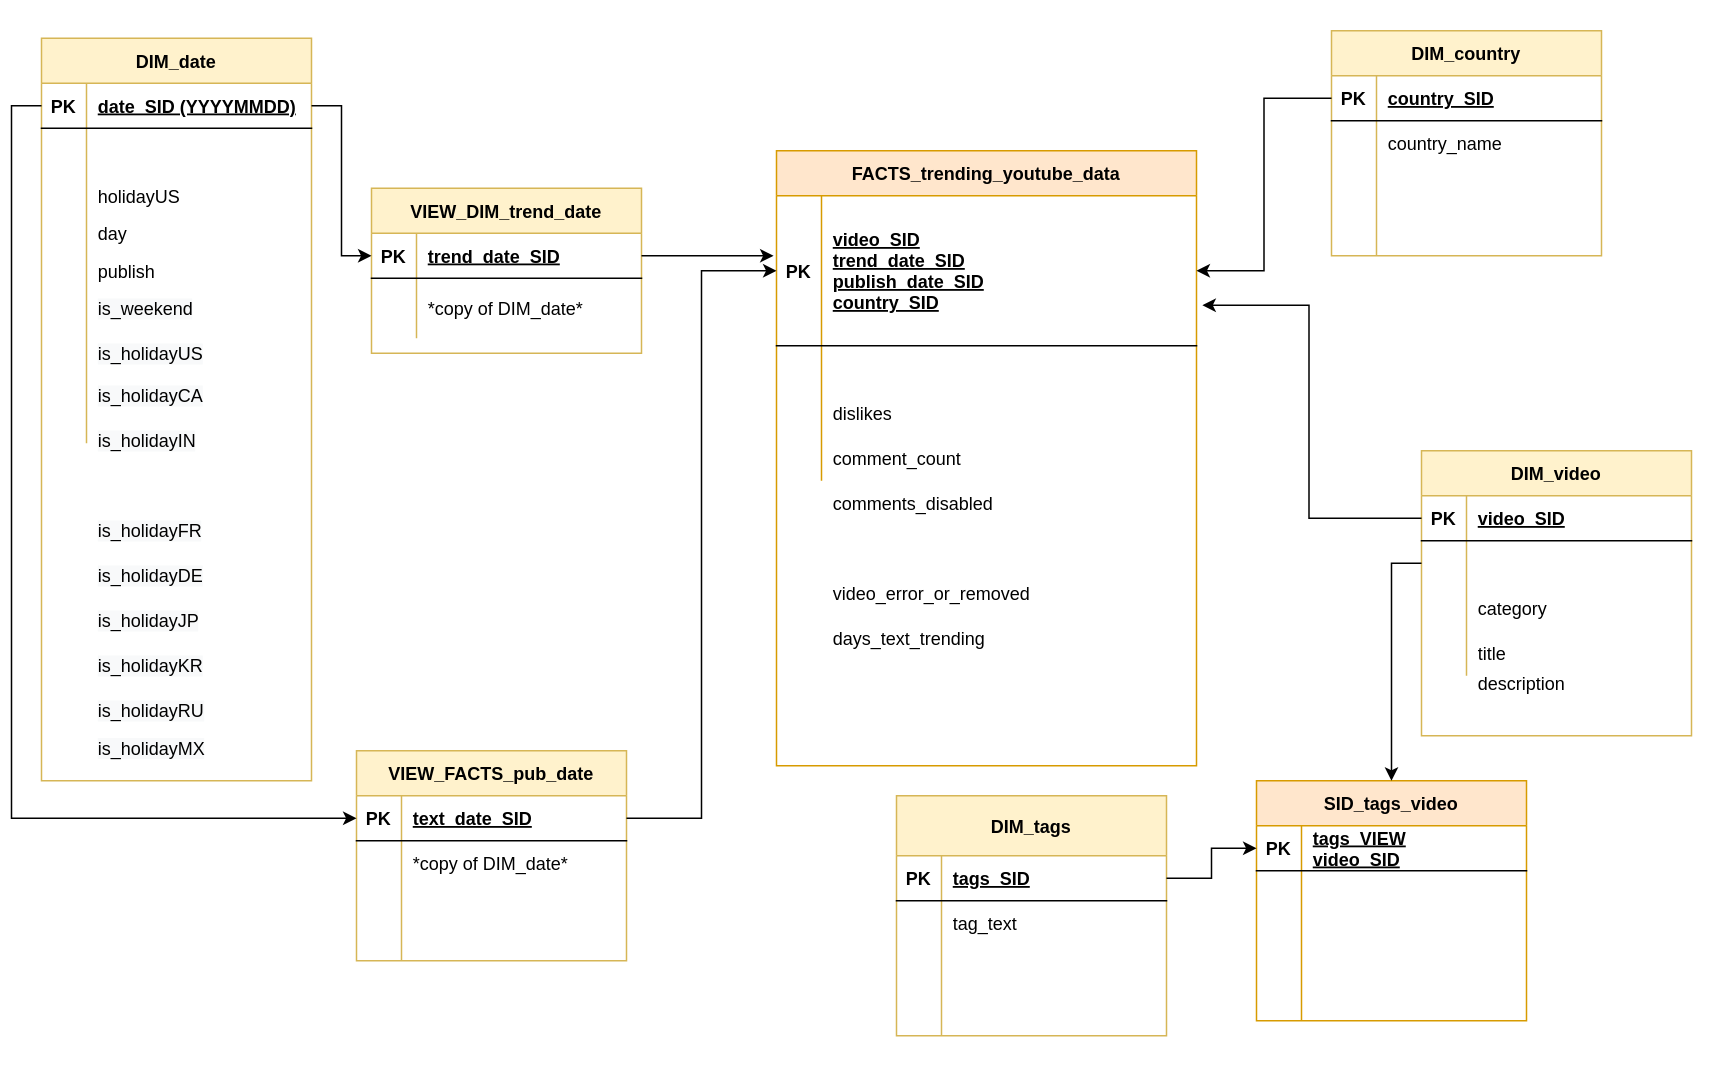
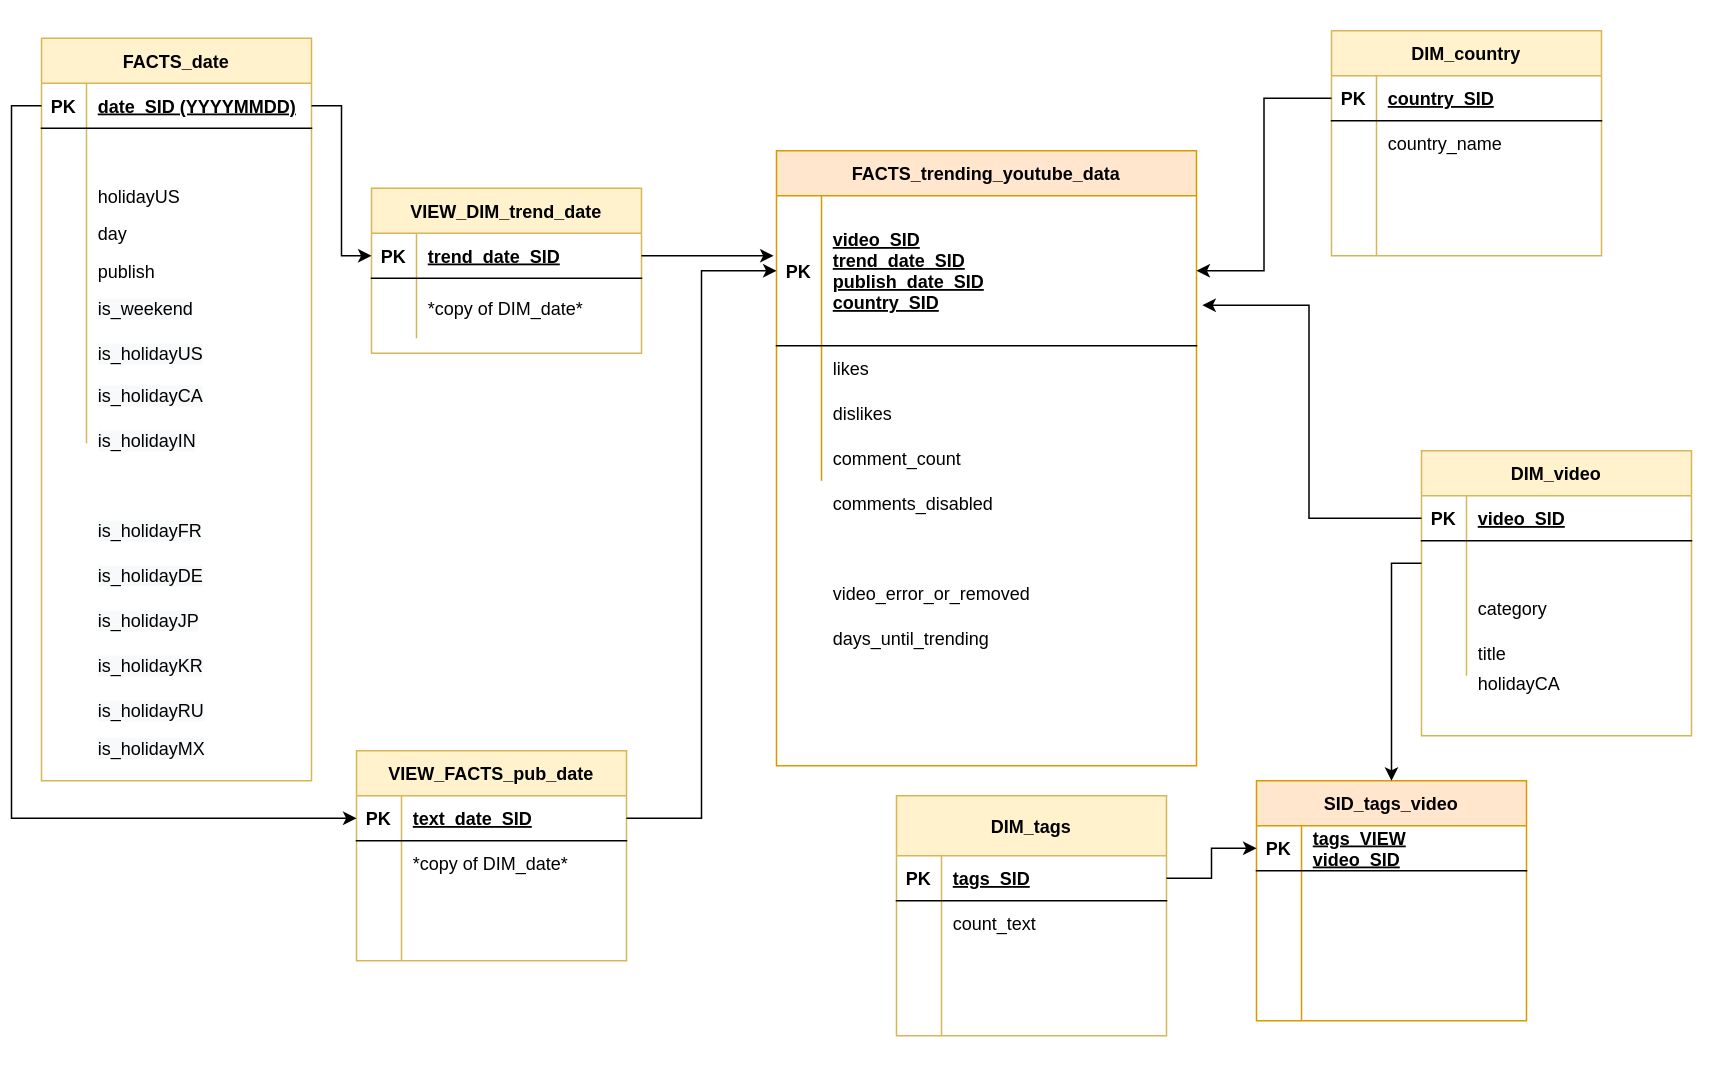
node "DIM_date": label "DIM_date" -> "FACTS_date"
node "likes": added
node "days_text_trending": label "days_text_trending" -> "days_until_trending"
node "description": label "description" -> "holidayCA"
node "tag_text": label "tag_text" -> "count_text"
